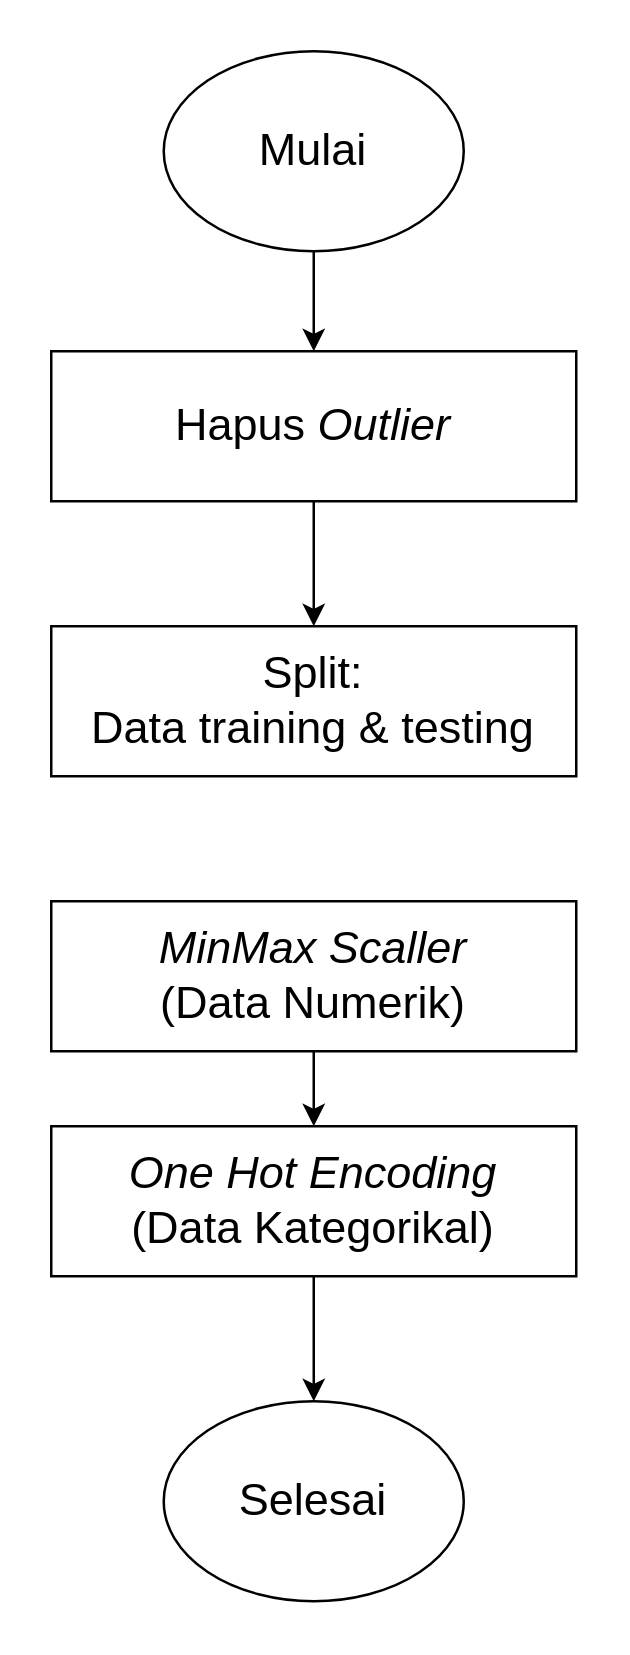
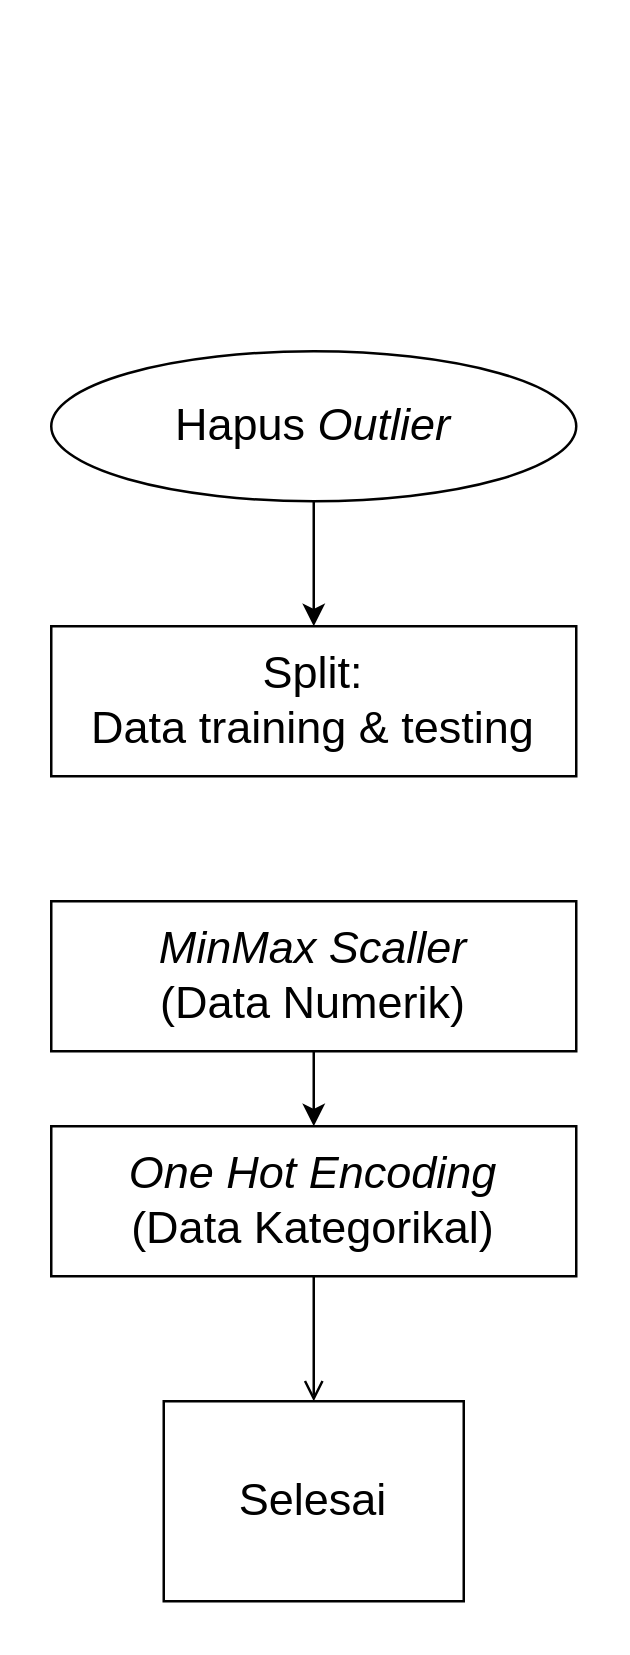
node "Mulai": removed
edge "Mulai" -> "Hapus Outlier": removed
node "Hapus Outlier": shape rectangle -> ellipse
edge "One Hot Encoding (Data Kategorikal)" -> "Selesai": arrowhead classic -> open
node "Selesai": shape ellipse -> rectangle
